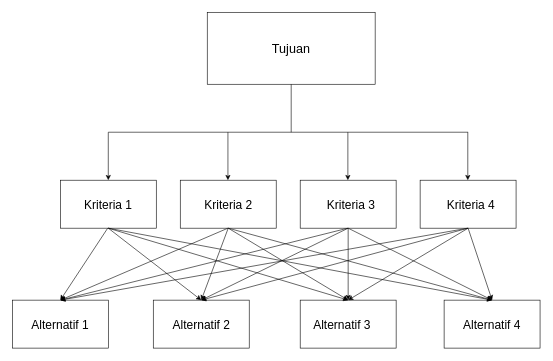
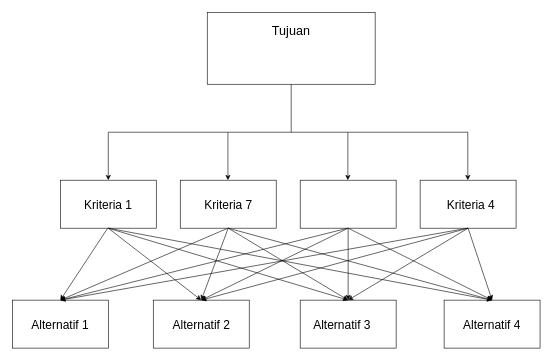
node "Tujuan": moved (291, 48) -> (291, 30)
node "Kriteria 2": label "Kriteria 2" -> "Kriteria 7"
node "Kriteria 3": removed
